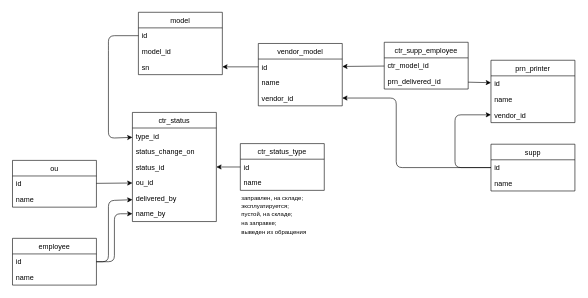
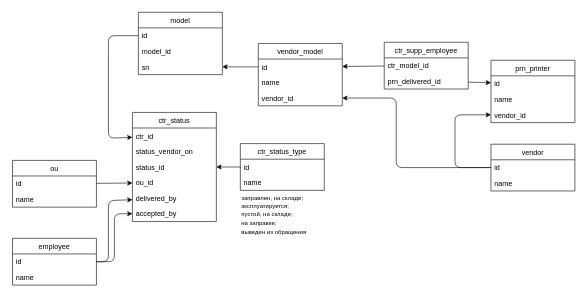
node "type_id": label "type_id" -> "ctr_id"
node "status_change_on": label "status_change_on" -> "status_vendor_on"
node "supp": label "supp" -> "vendor"
node "name_by": label "name_by" -> "accepted_by"
